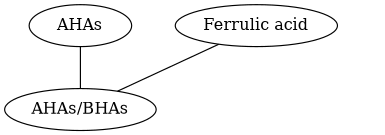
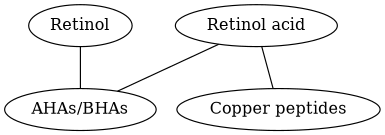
node "AHAs": label "AHAs" -> "Retinol"
node "Ferrulic acid": label "Ferrulic acid" -> "Retinol acid"
node "Copper peptides": added
